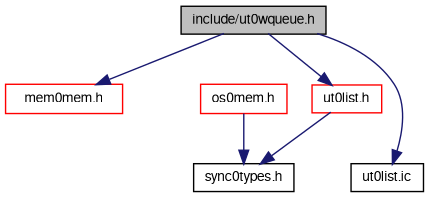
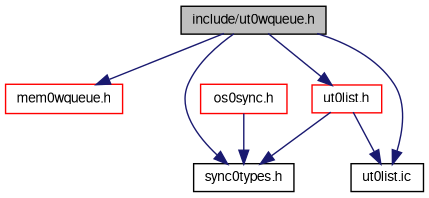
edge "include/ut0wqueue.h" -> "sync0types.h": added
node "mem0mem.h": label "mem0mem.h" -> "mem0wqueue.h"
node "os0mem.h": label "os0mem.h" -> "os0sync.h"
edge "ut0list.h" -> "ut0list.ic": added
